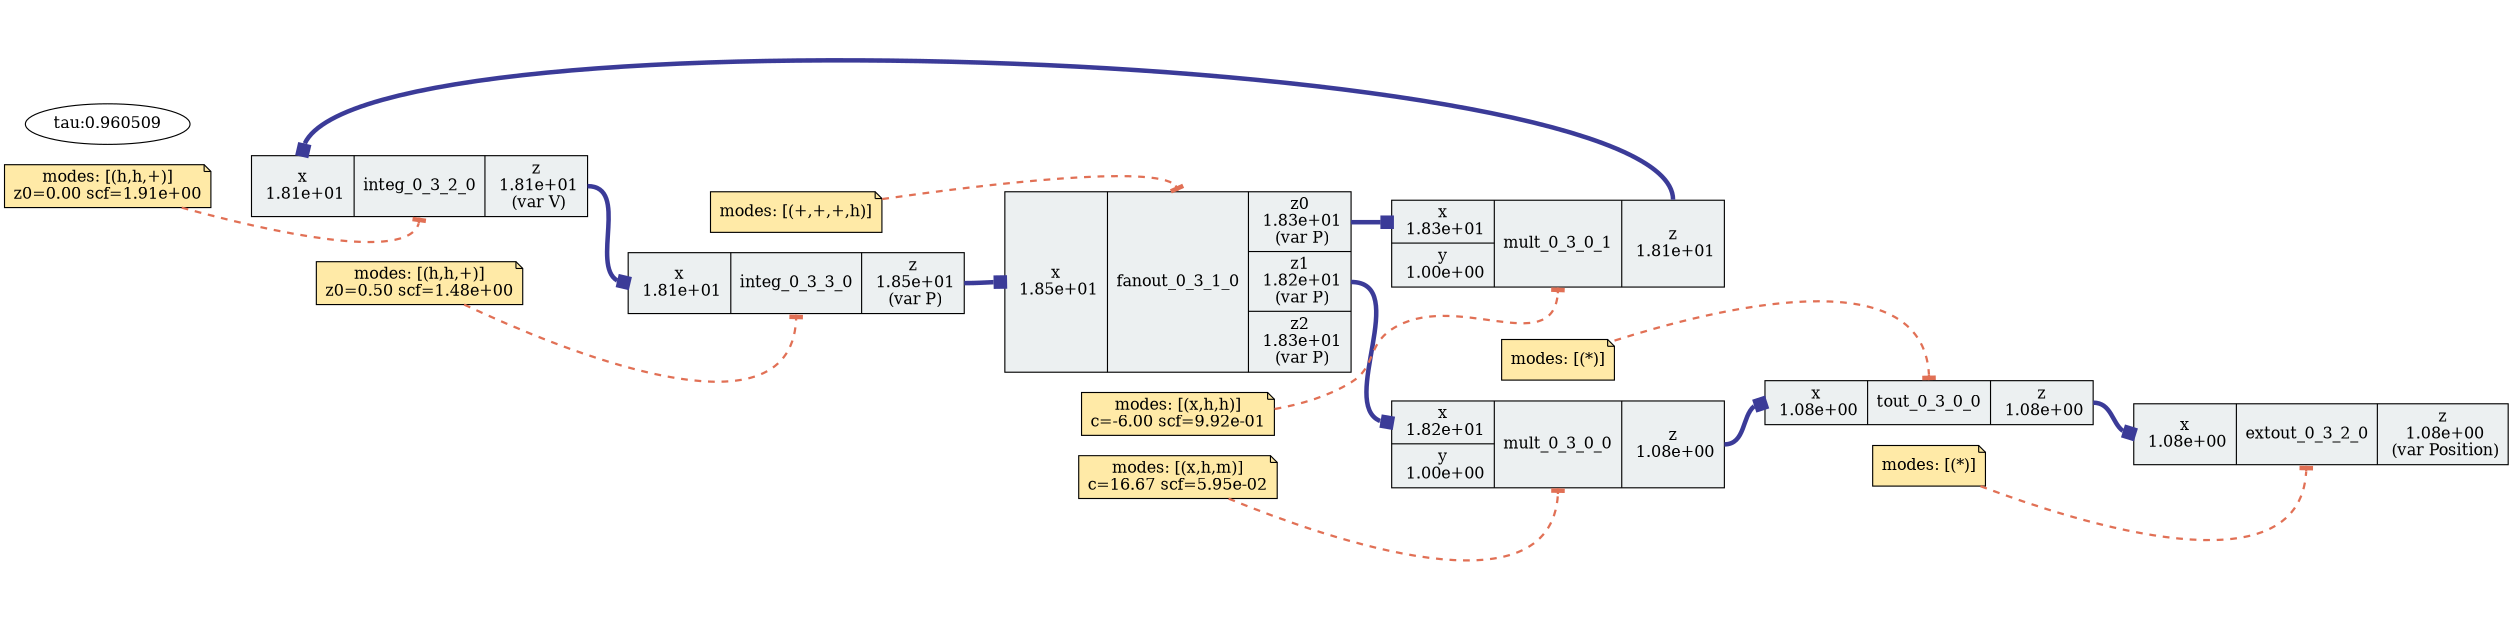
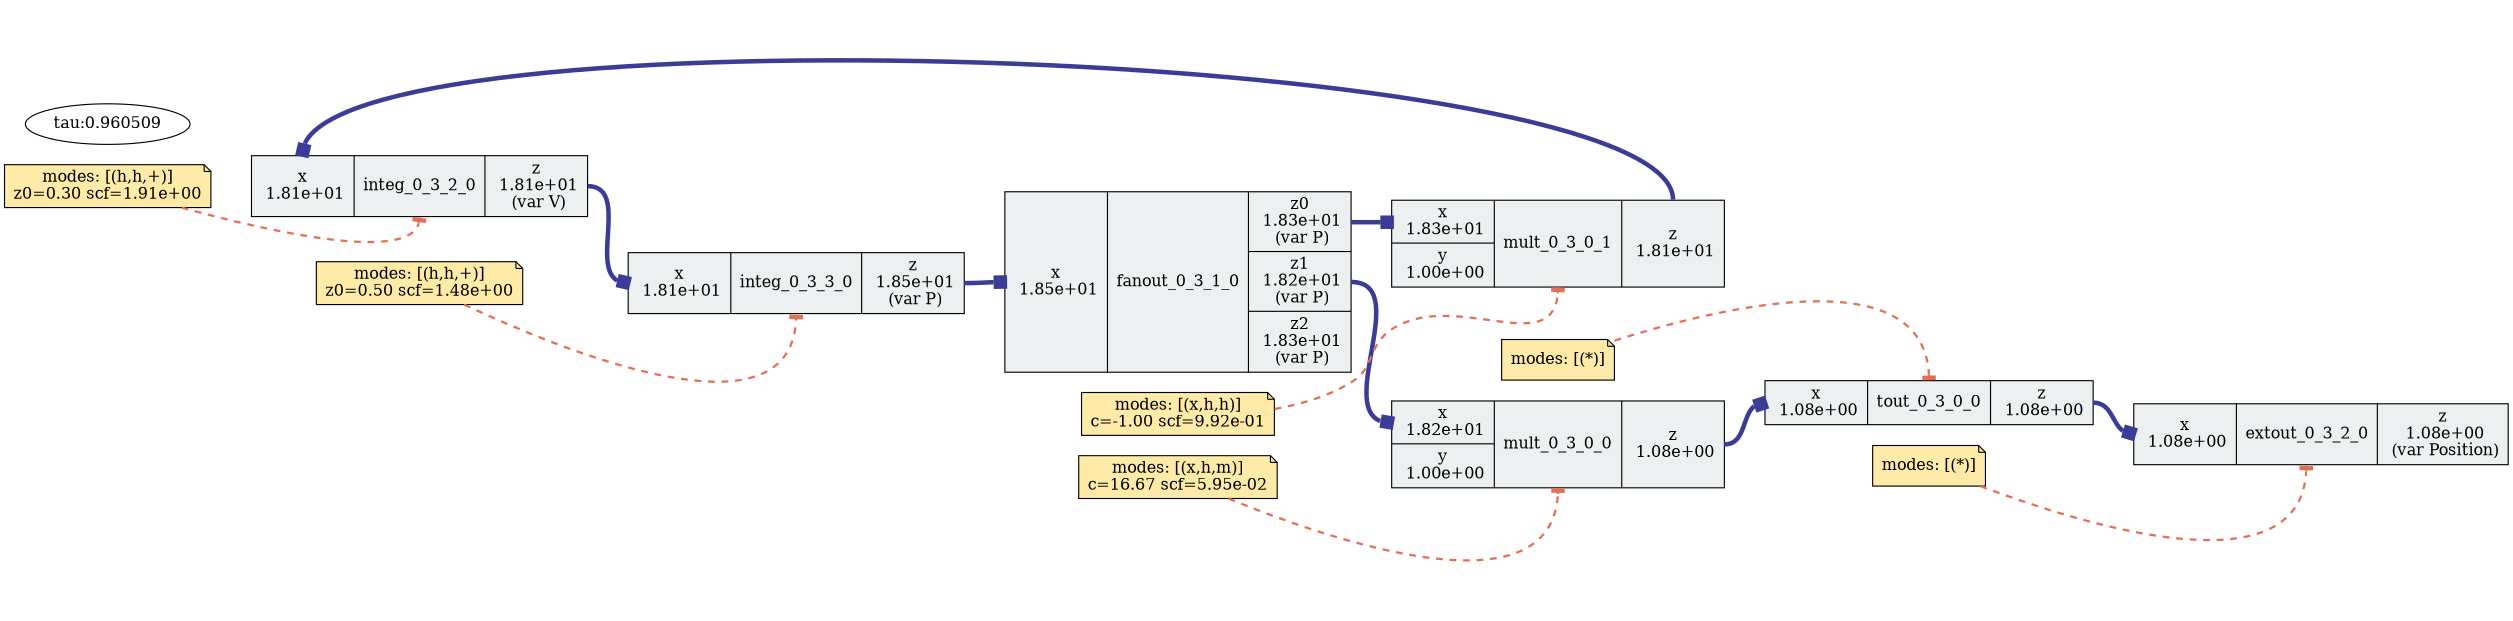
node "modes: [(h,h,+)] z0=0.00 scf=1.91e+00": label "modes: [(h,h,+)] z0=0.00 scf=1.91e+00" -> "modes: [(h,h,+)] z0=0.30 scf=1.91e+00"
node "modes: [(+,+,+,h)]": removed
node "modes: [(x,h,h)] c=-6.00 scf=9.92e-01": label "modes: [(x,h,h)] c=-6.00 scf=9.92e-01" -> "modes: [(x,h,h)] c=-1.00 scf=9.92e-01"
